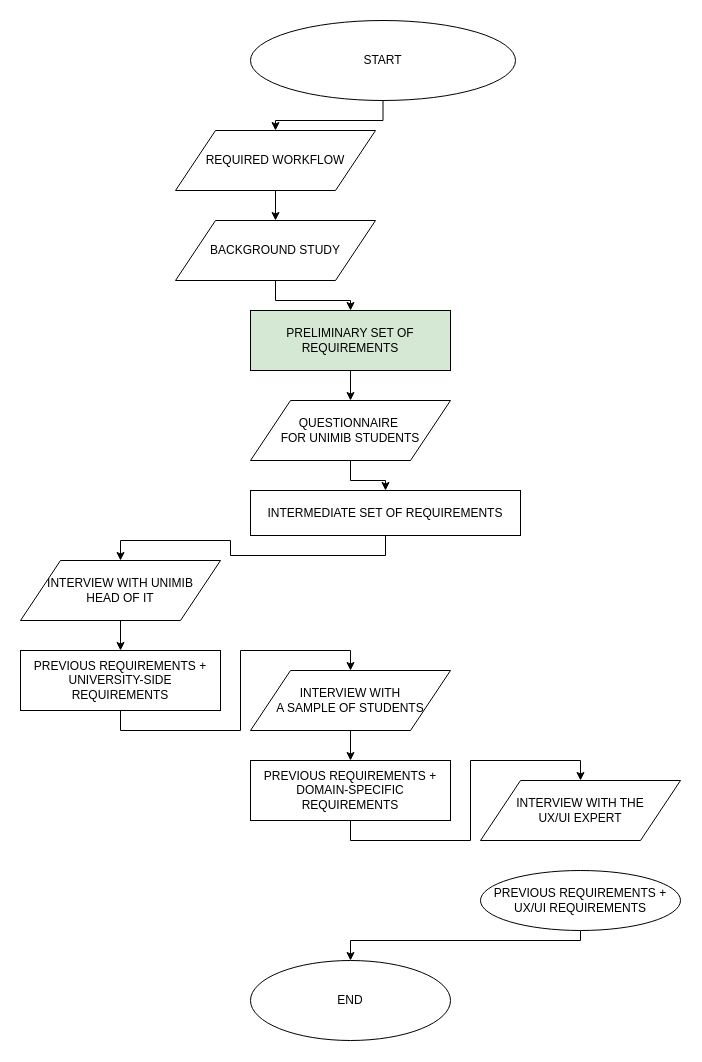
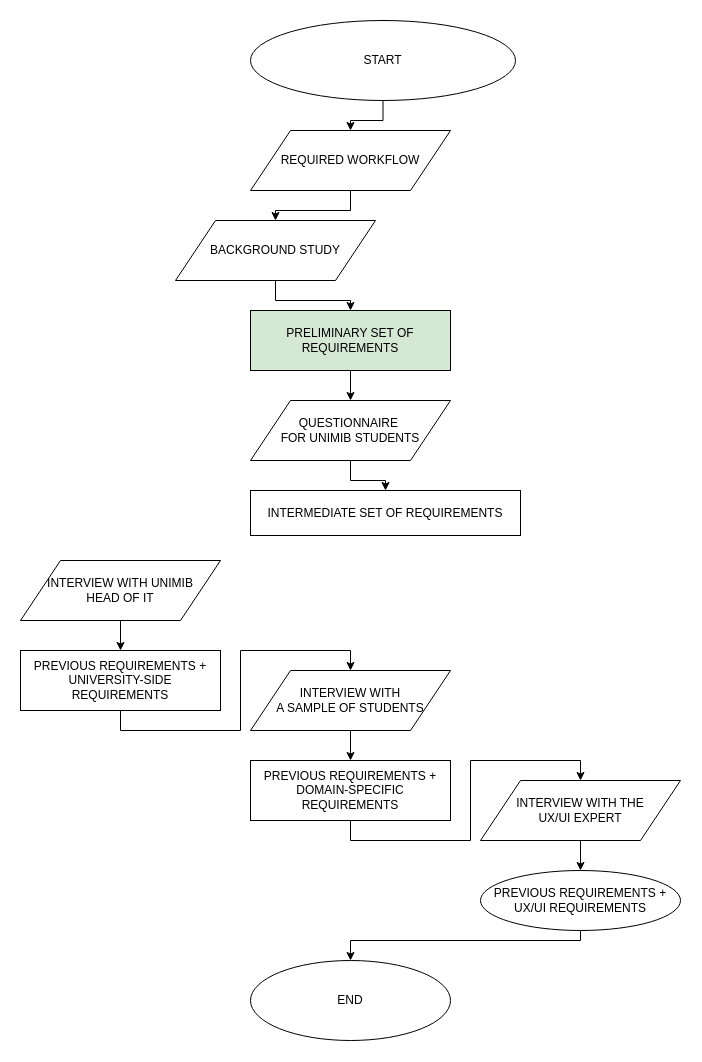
node "REQUIRED WORKFLOW": moved (276, 161) -> (351, 161)
edge "INTERMEDIATE SET OF REQUIREMENTS" -> "INTERVIEW WITH UNIMIB HEAD OF IT": removed
edge "INTERVIEW WITH THE UX/UI EXPERT" -> "PREVIOUS REQUIREMENTS + UX/UI REQUIREMENTS": added
